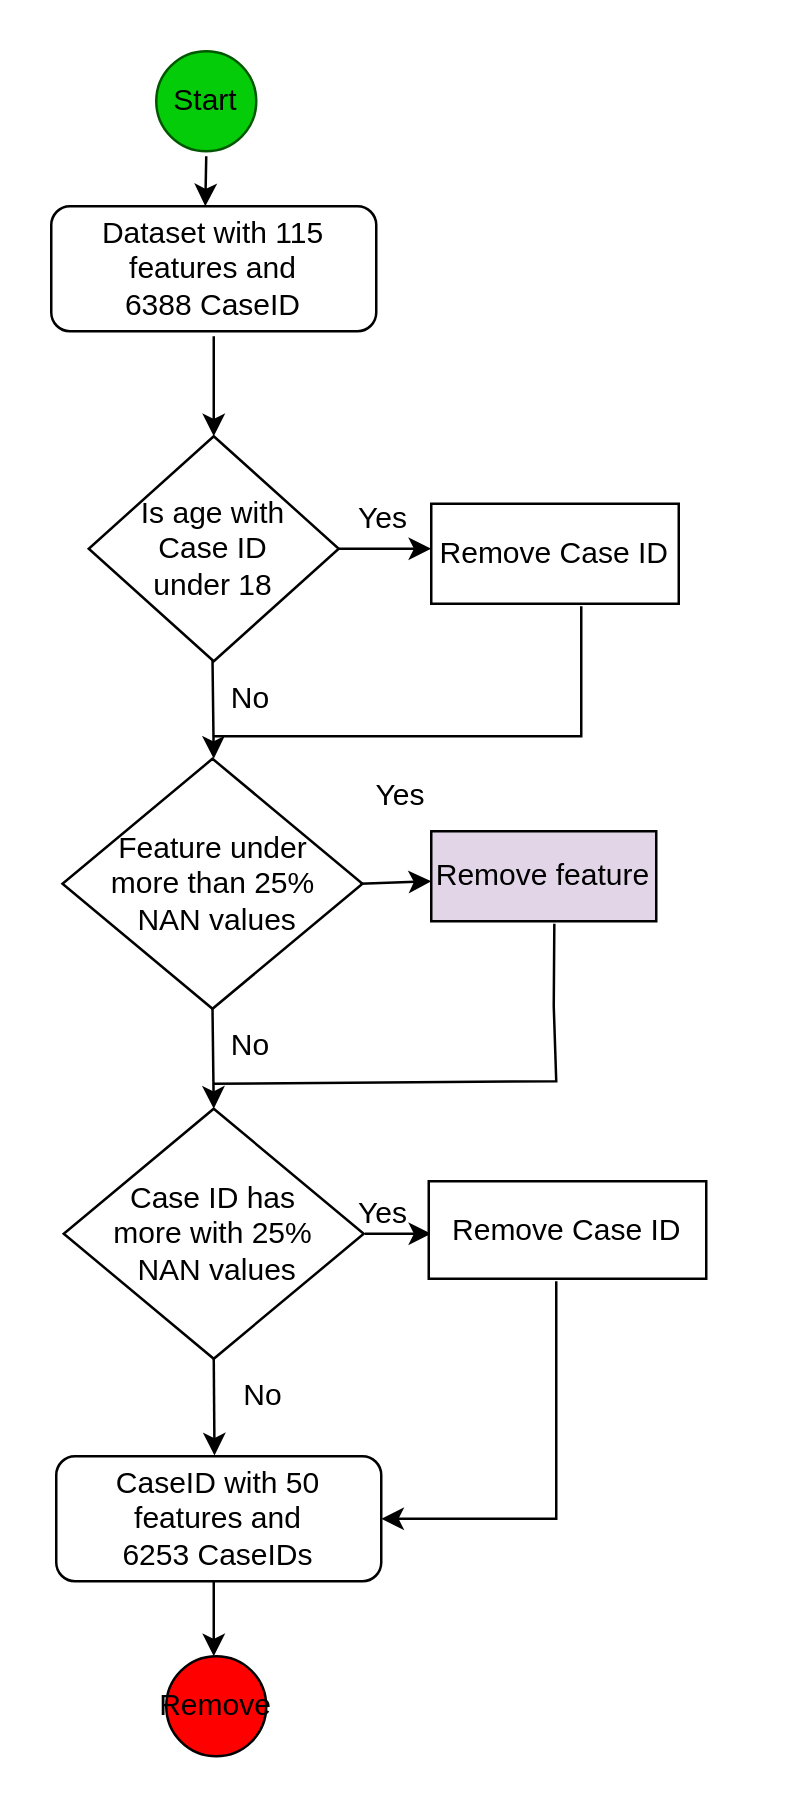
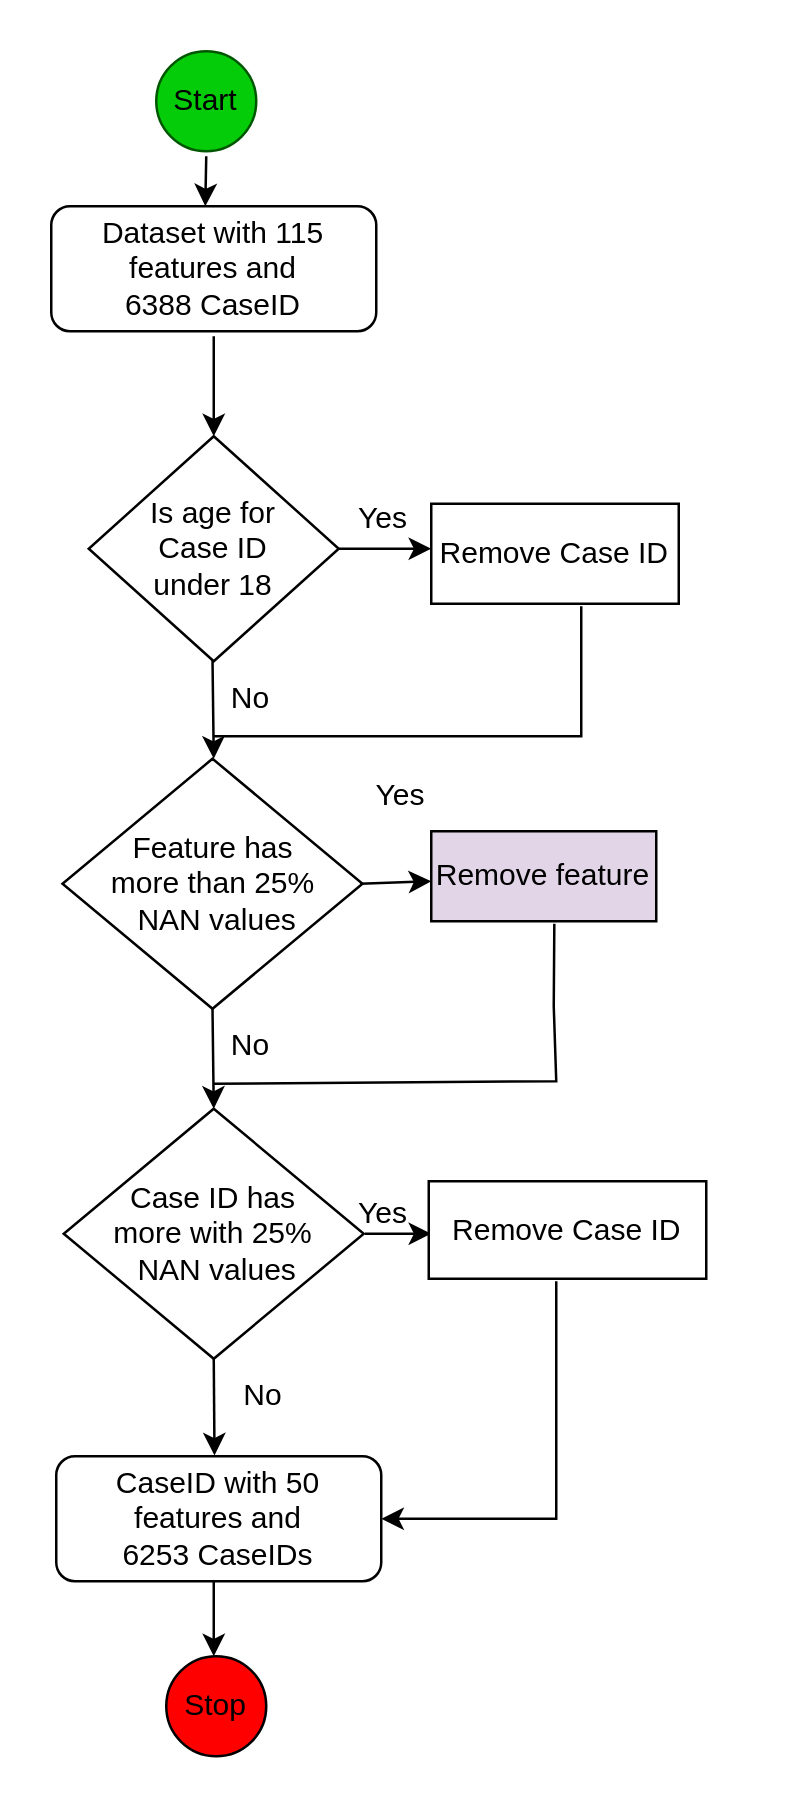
node "Is age with Case ID under 18": label "Is age with Case ID under 18" -> "Is age for Case ID under 18"
node "Feature under more than 25% NAN values": label "Feature under more than 25% NAN values" -> "Feature has more than 25% NAN values"
node "Remove": label "Remove" -> "Stop"
